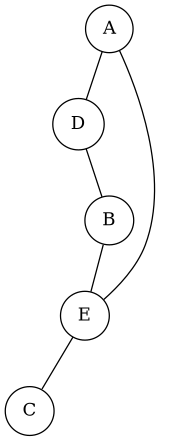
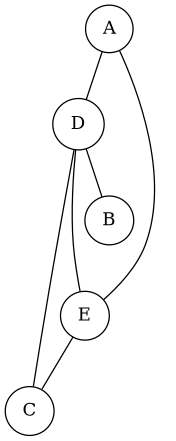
edge "D" -- "C": added
edge "B" -- "E": now "D" -- "E"
